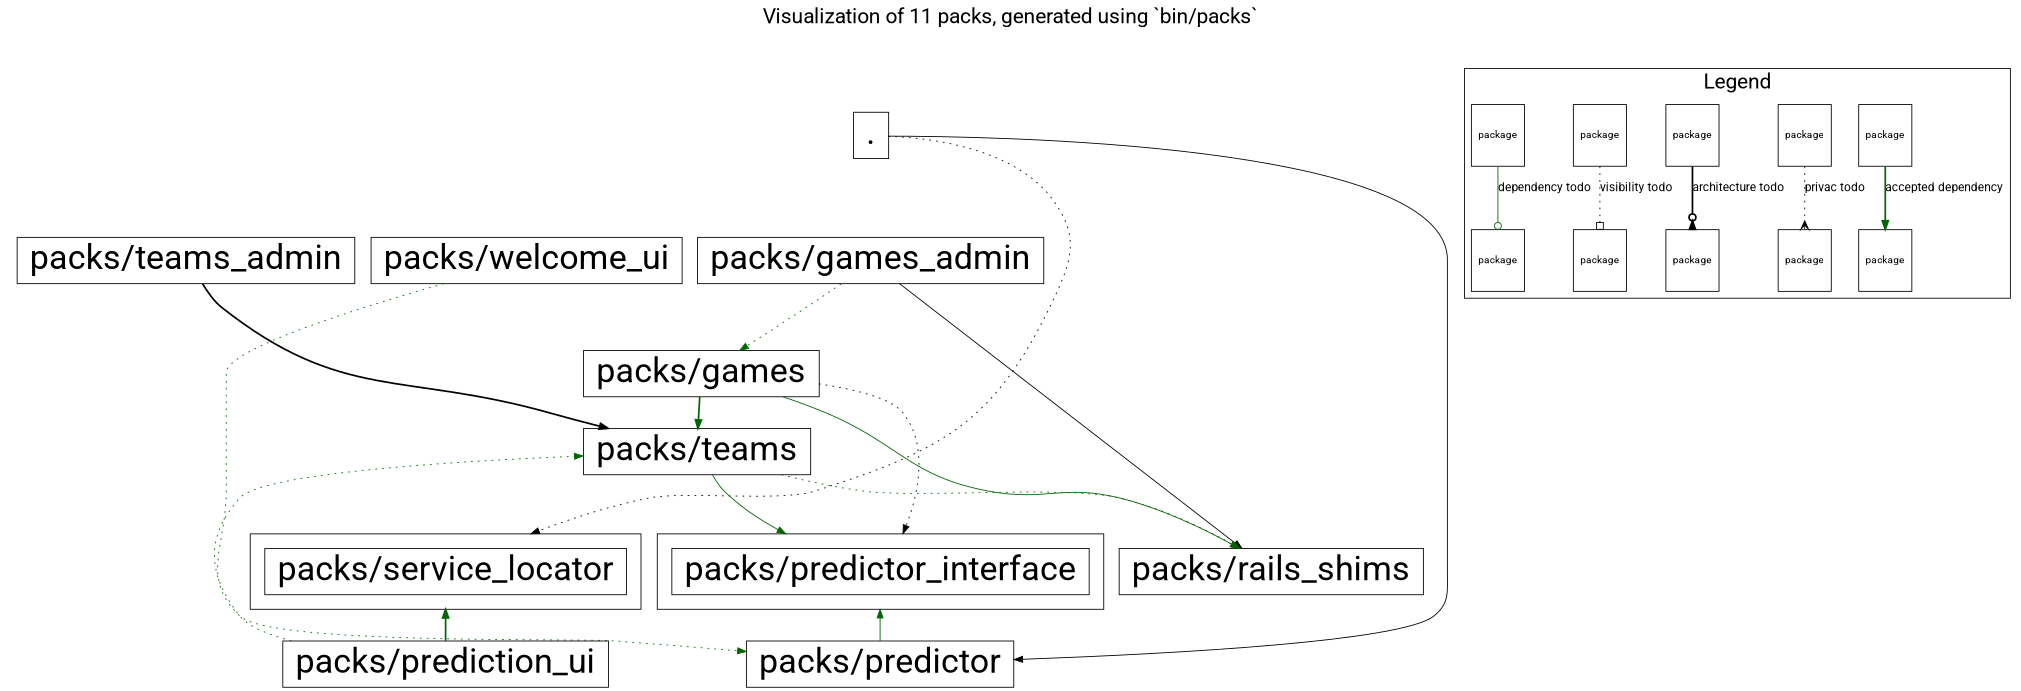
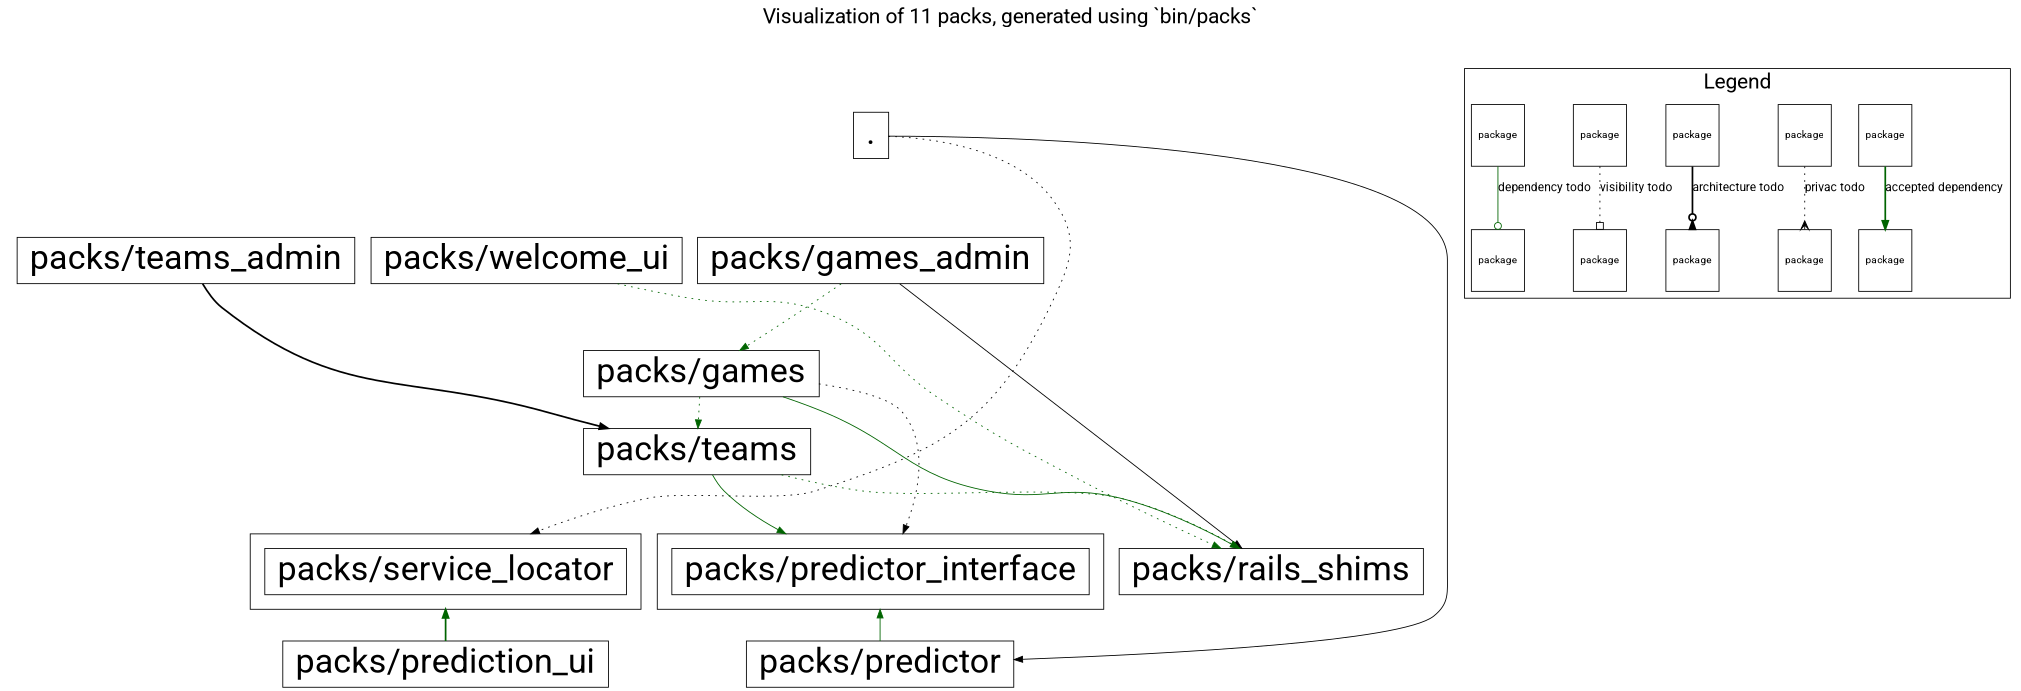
edge "packs/games" -> "packs/teams": style bold -> dotted
edge "packs/prediction_ui" -> "packs/teams": removed
edge "packs/welcome_ui" -> "packs/predictor": now "packs/welcome_ui" -> "packs/rails_shims"
